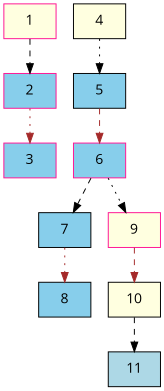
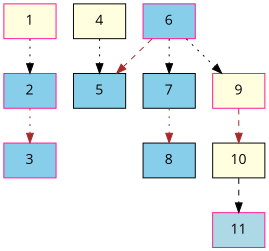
edge "1" -> "2": style dashed -> dotted
edge "5" -> "6": reversed
edge "6" -> "7": style dashed -> dotted
node "11": color black -> deeppink
